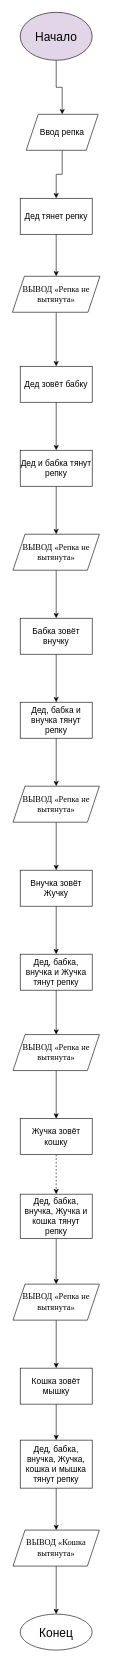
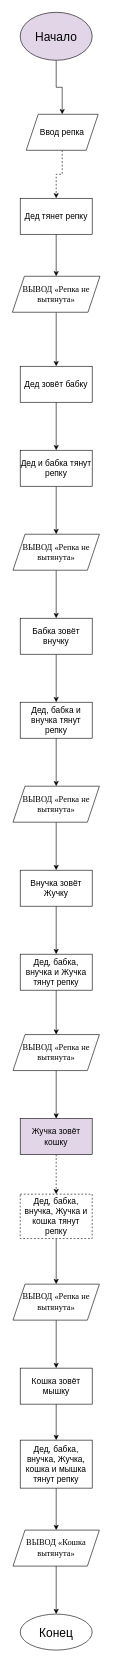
edge "Ввод репка" -> "Дед тянет репку": style solid -> dashed
node "Жучка зовёт кошку": fillcolor #ffffff -> #e1d5e7
node "Дед, бабка, внучка, Жучка и кошка тянут репку": style solid -> dashed
